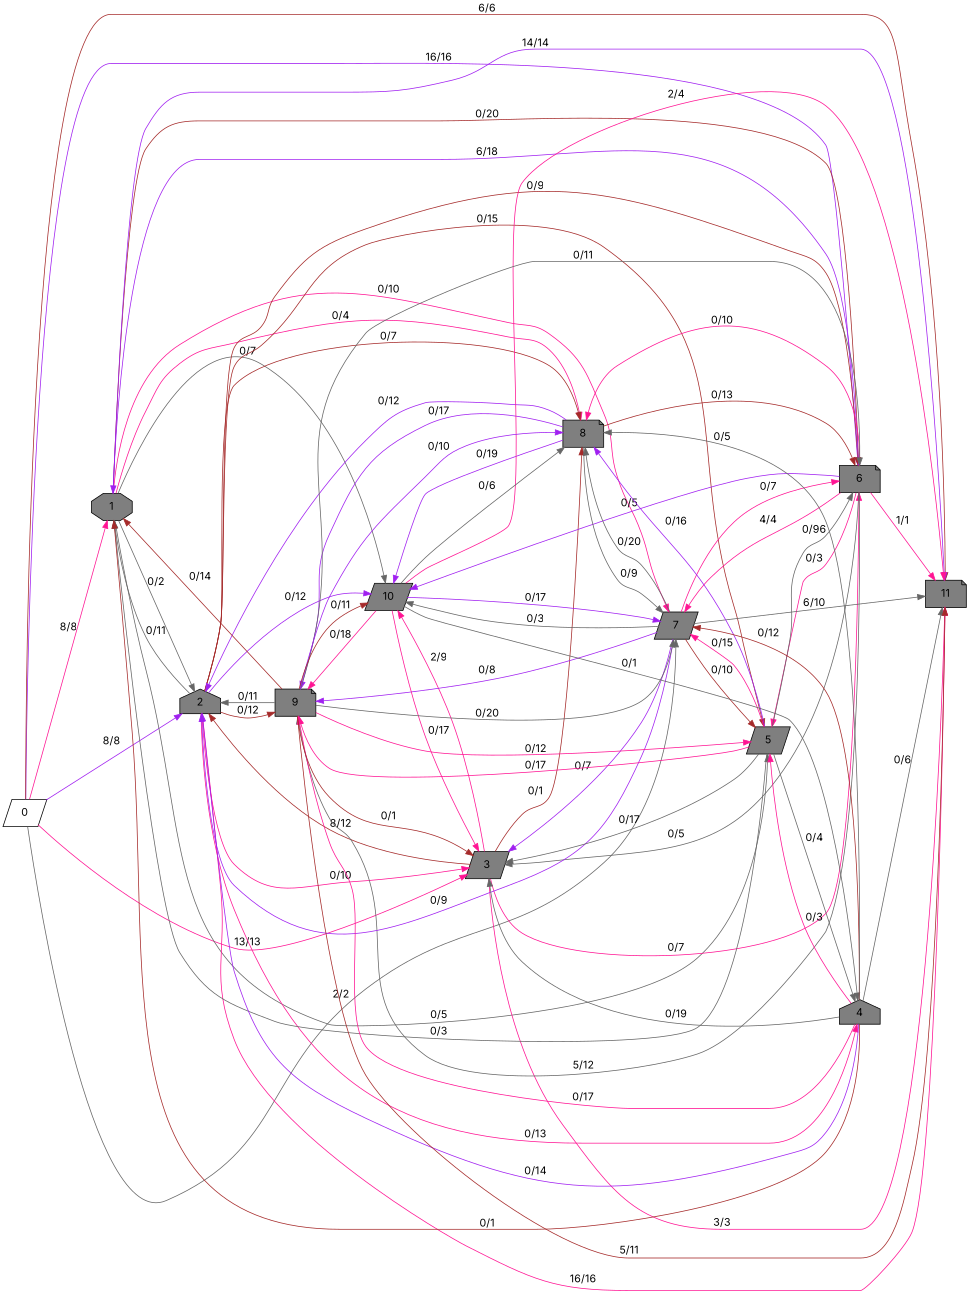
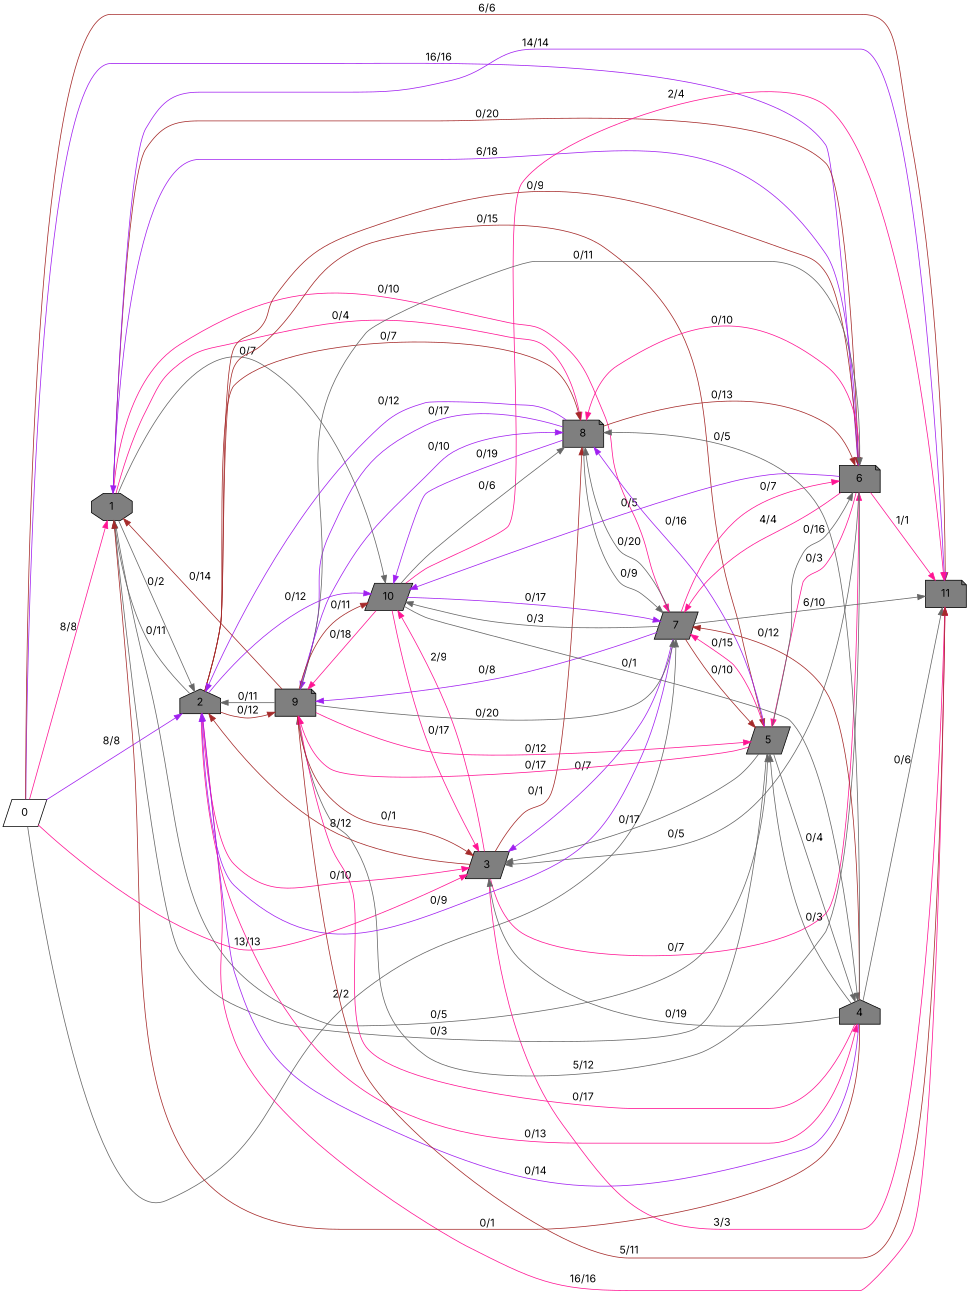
edge "5" -> "6": label "0/96" -> "0/16"
edge "4" -> "5": color deeppink -> gray40
